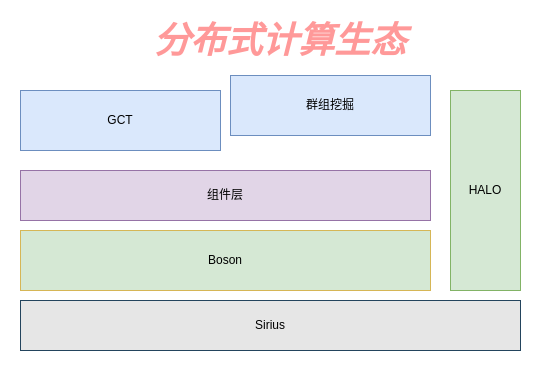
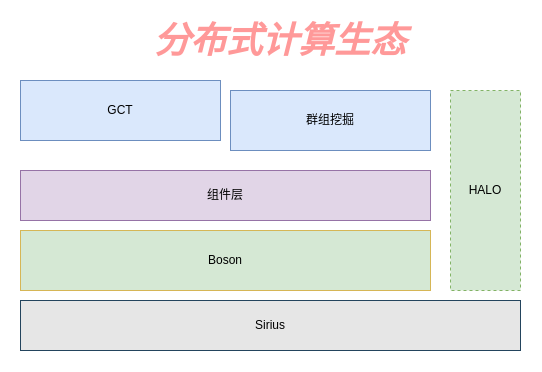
node "群组挖掘": moved (331, 106) -> (331, 121)
node "GCT": moved (121, 121) -> (121, 111)
node "HALO": style solid -> dashed
